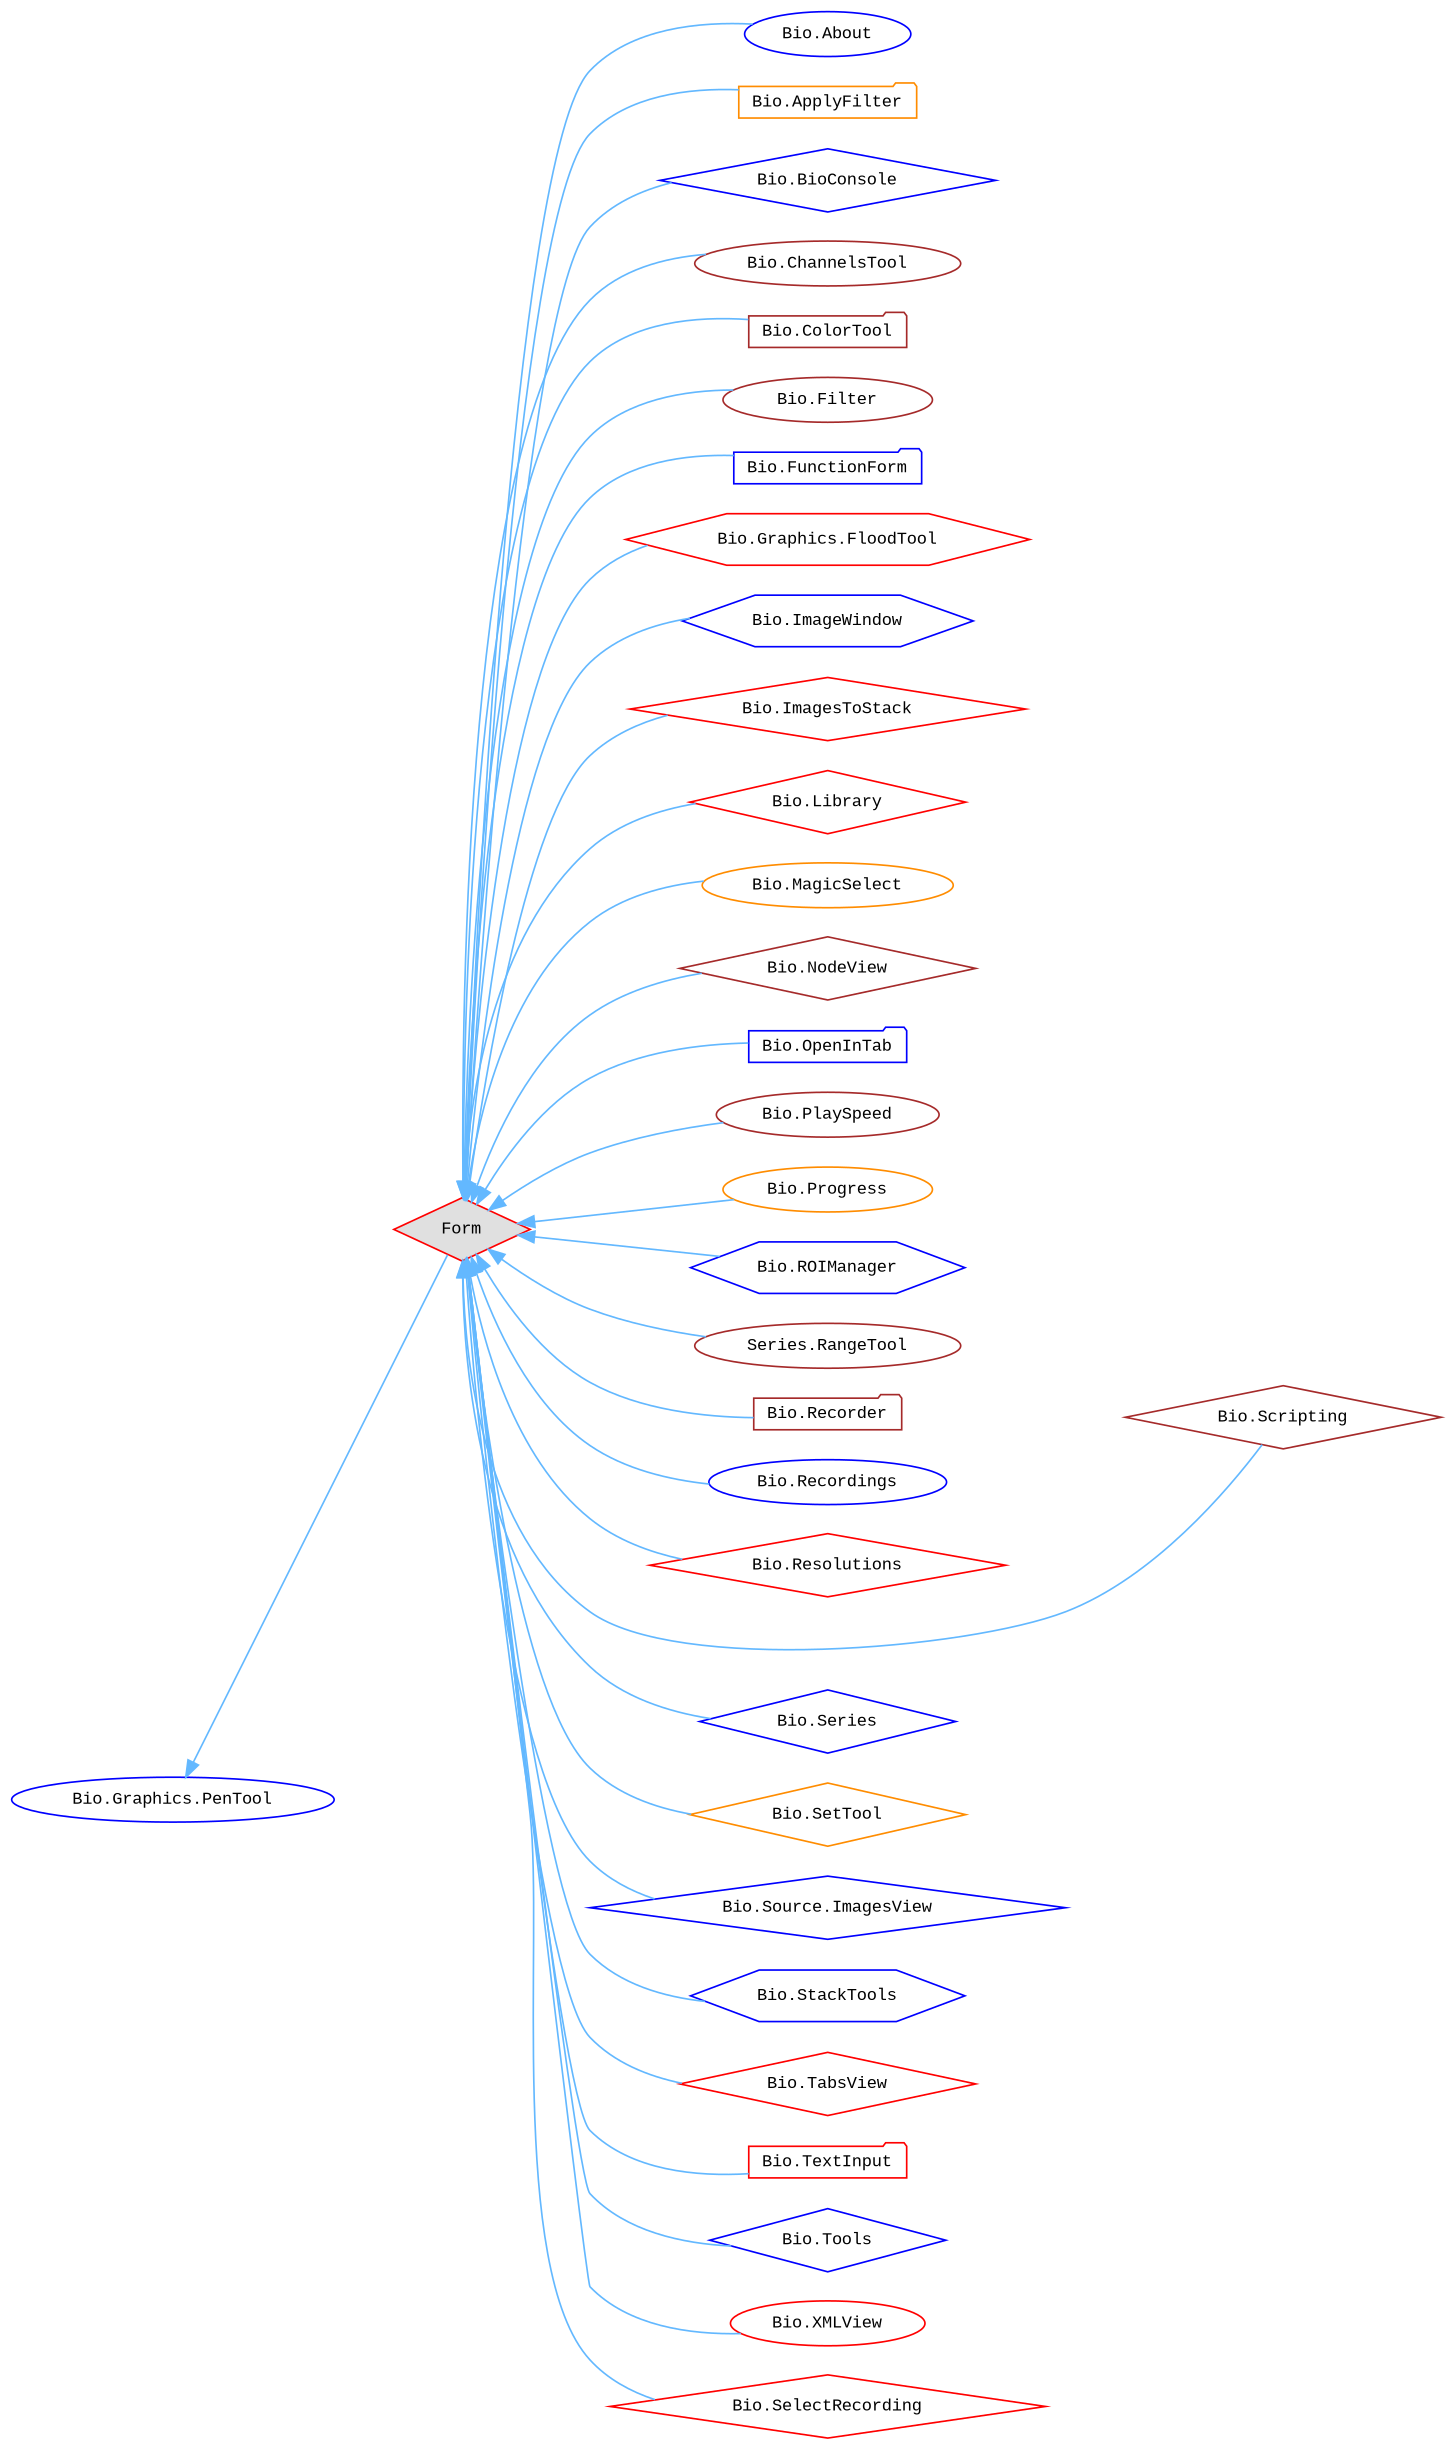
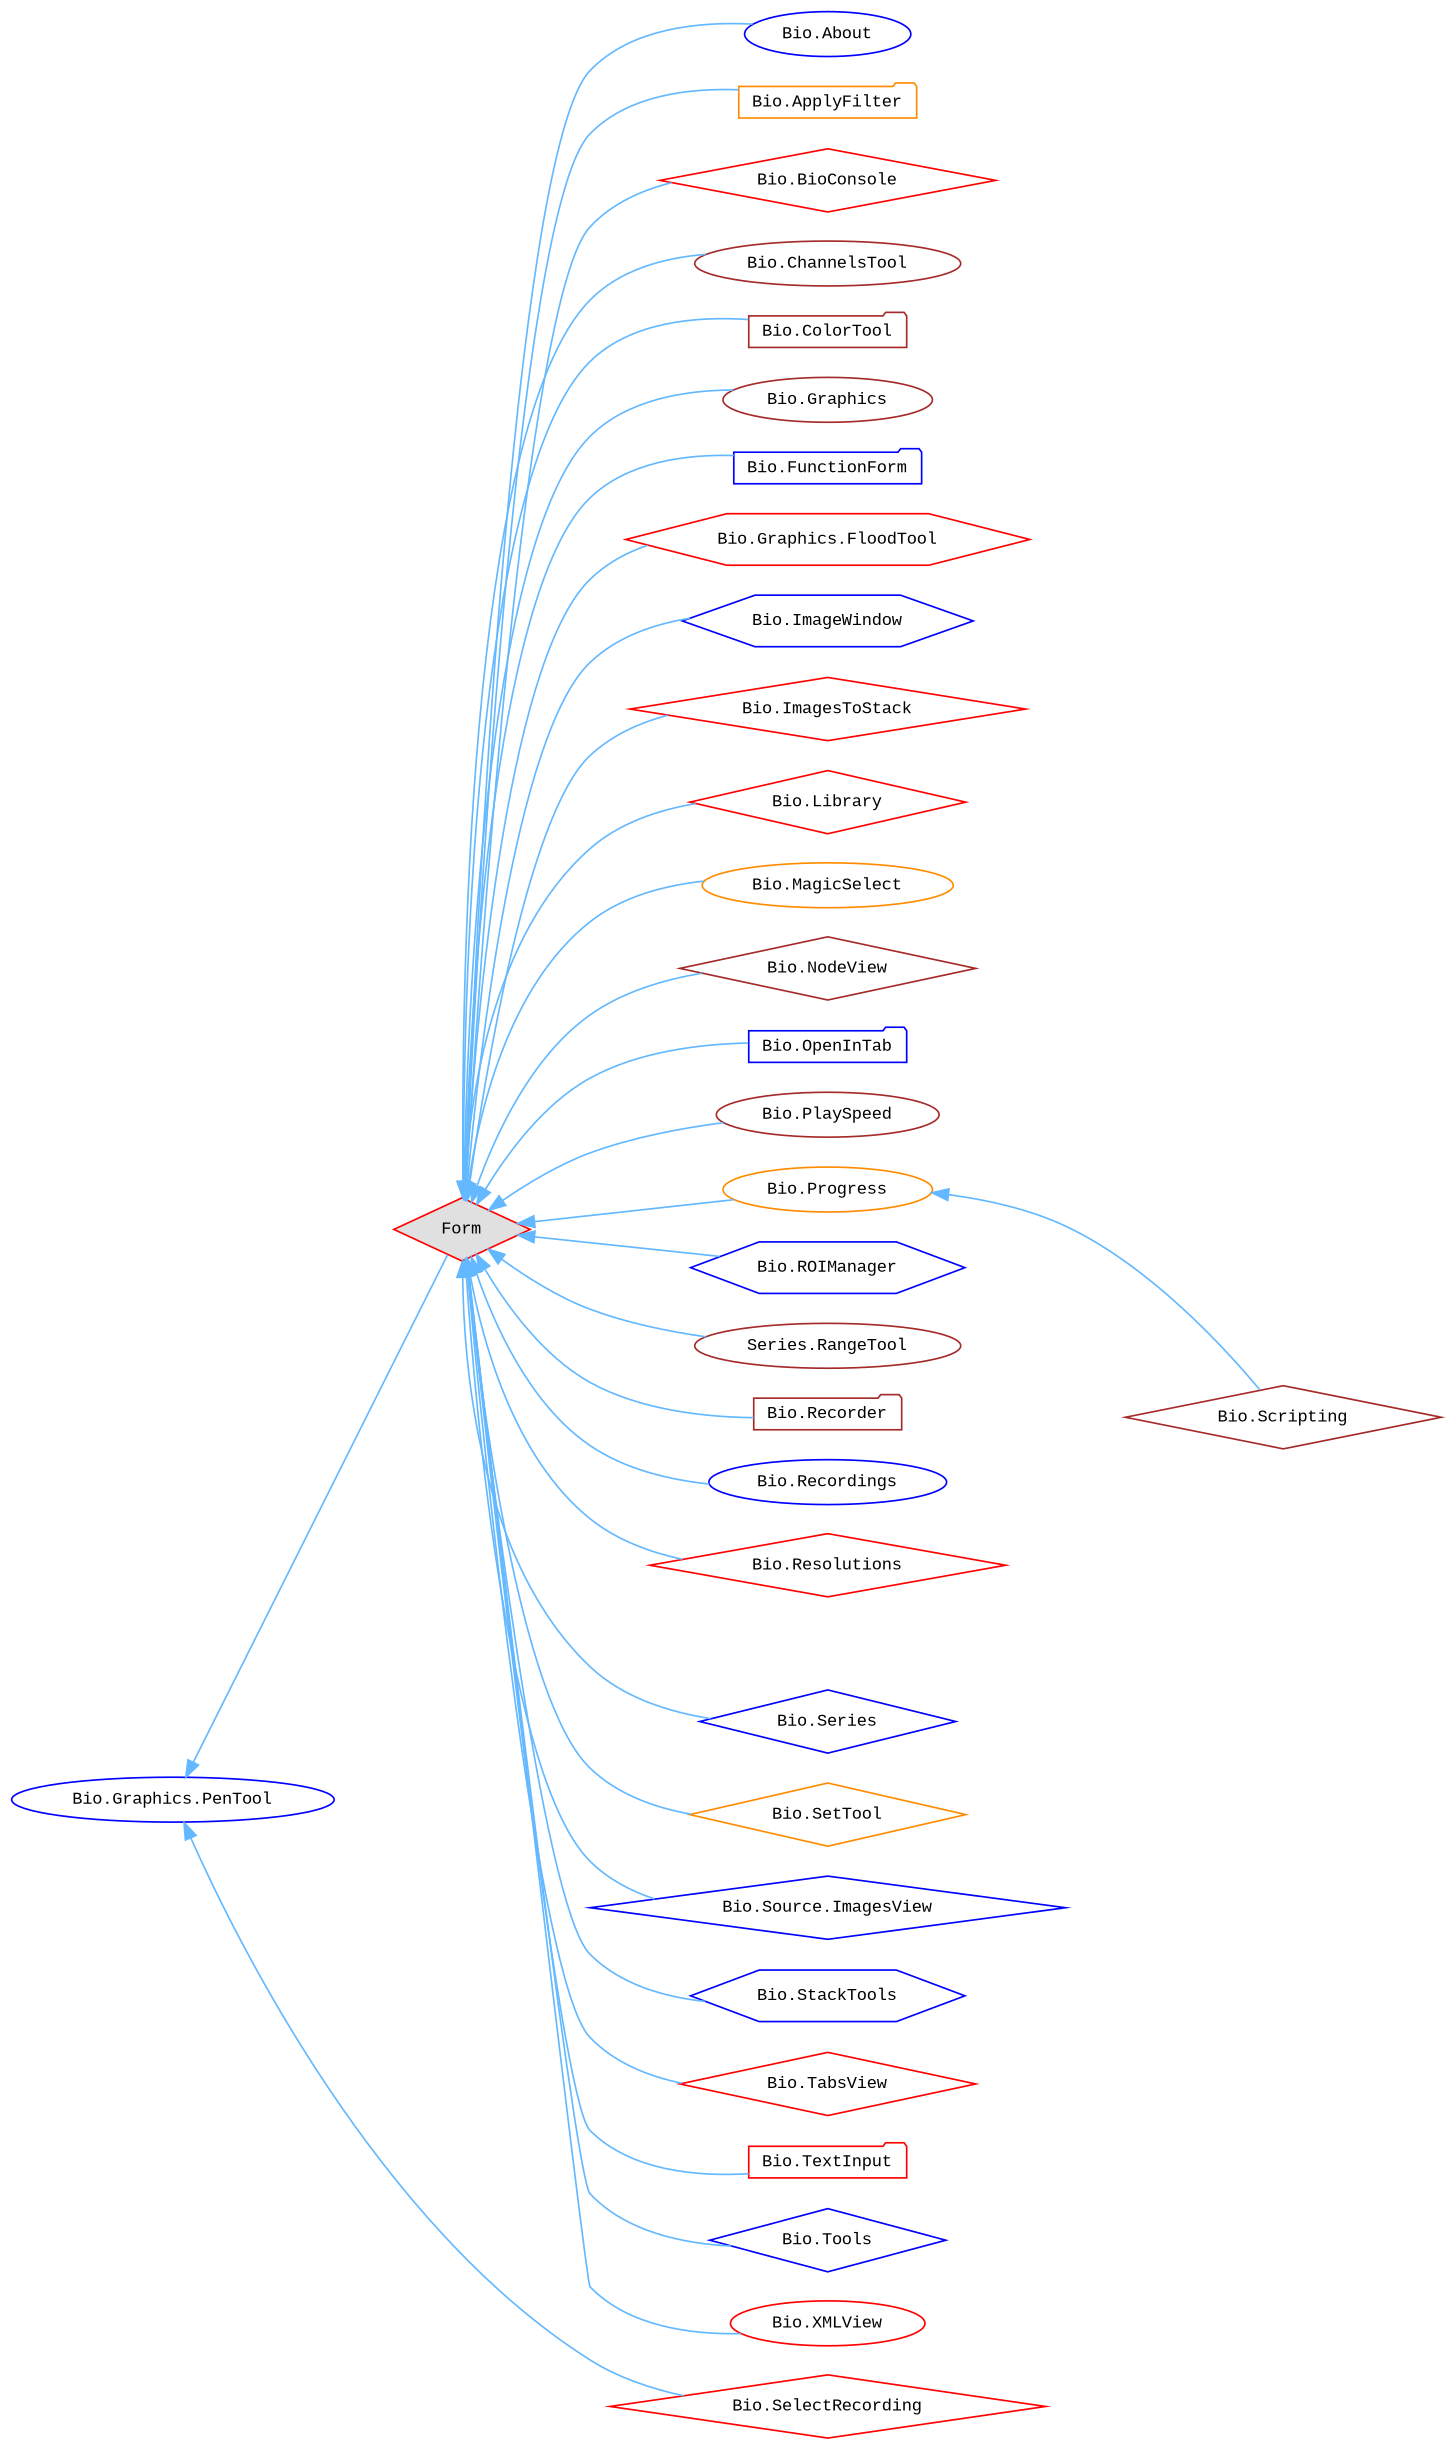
node "Bio.BioConsole": color blue -> red
node "Bio.Filter": label "Bio.Filter" -> "Bio.Graphics"
edge "Bio.Scripting" -> "Form": now "Bio.Scripting" -> "Bio.Progress"
edge "Bio.SelectRecording" -> "Form": now "Bio.SelectRecording" -> "Bio.Graphics.PenTool"
